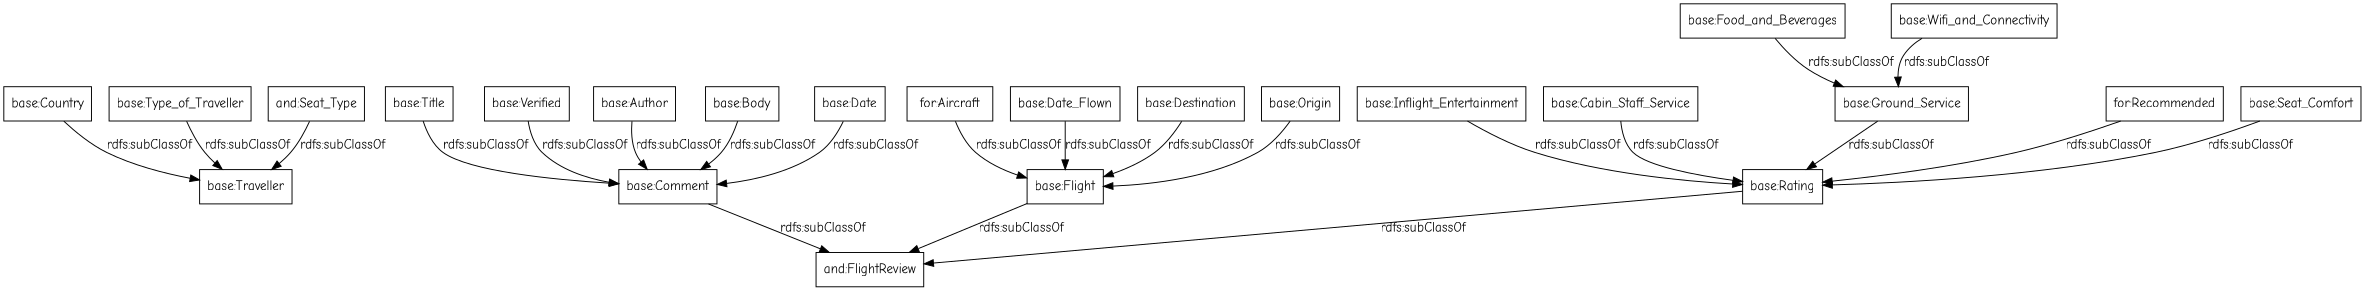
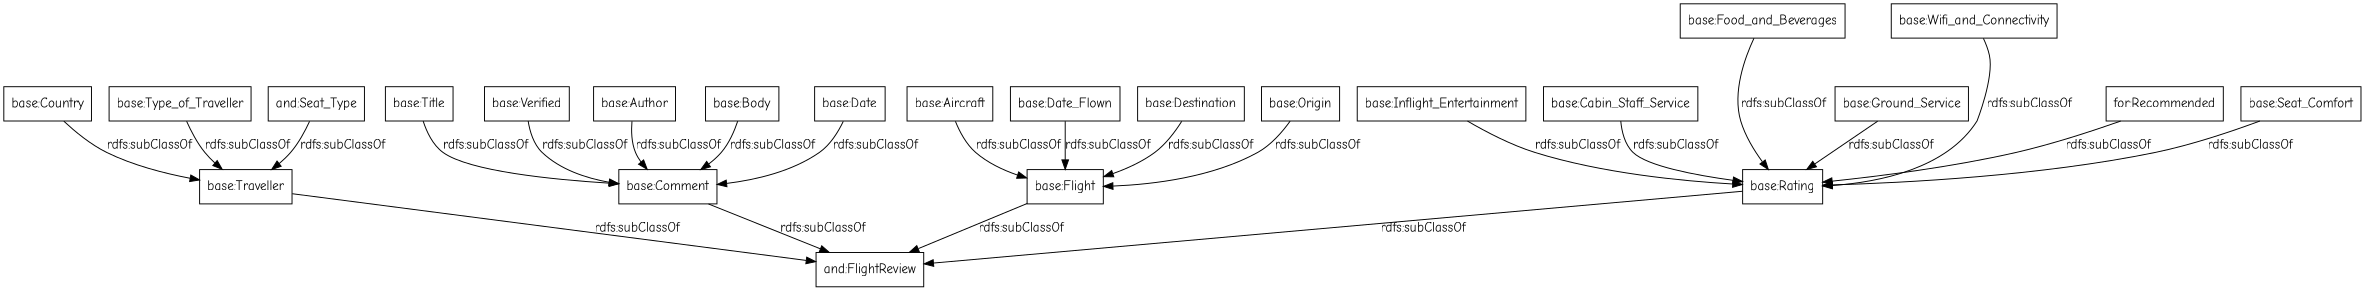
edge "base:Wifi_and_Connectivity" -> "base:Ground_Service": now "base:Wifi_and_Connectivity" -> "base:Rating"
edge "base:Food_and_Beverages" -> "base:Ground_Service": now "base:Food_and_Beverages" -> "base:Rating"
node "for:Aircraft": label "for:Aircraft" -> "base:Aircraft"
edge "base:Traveller" -> "and:FlightReview": added, label "rdfs:subClassOf"
